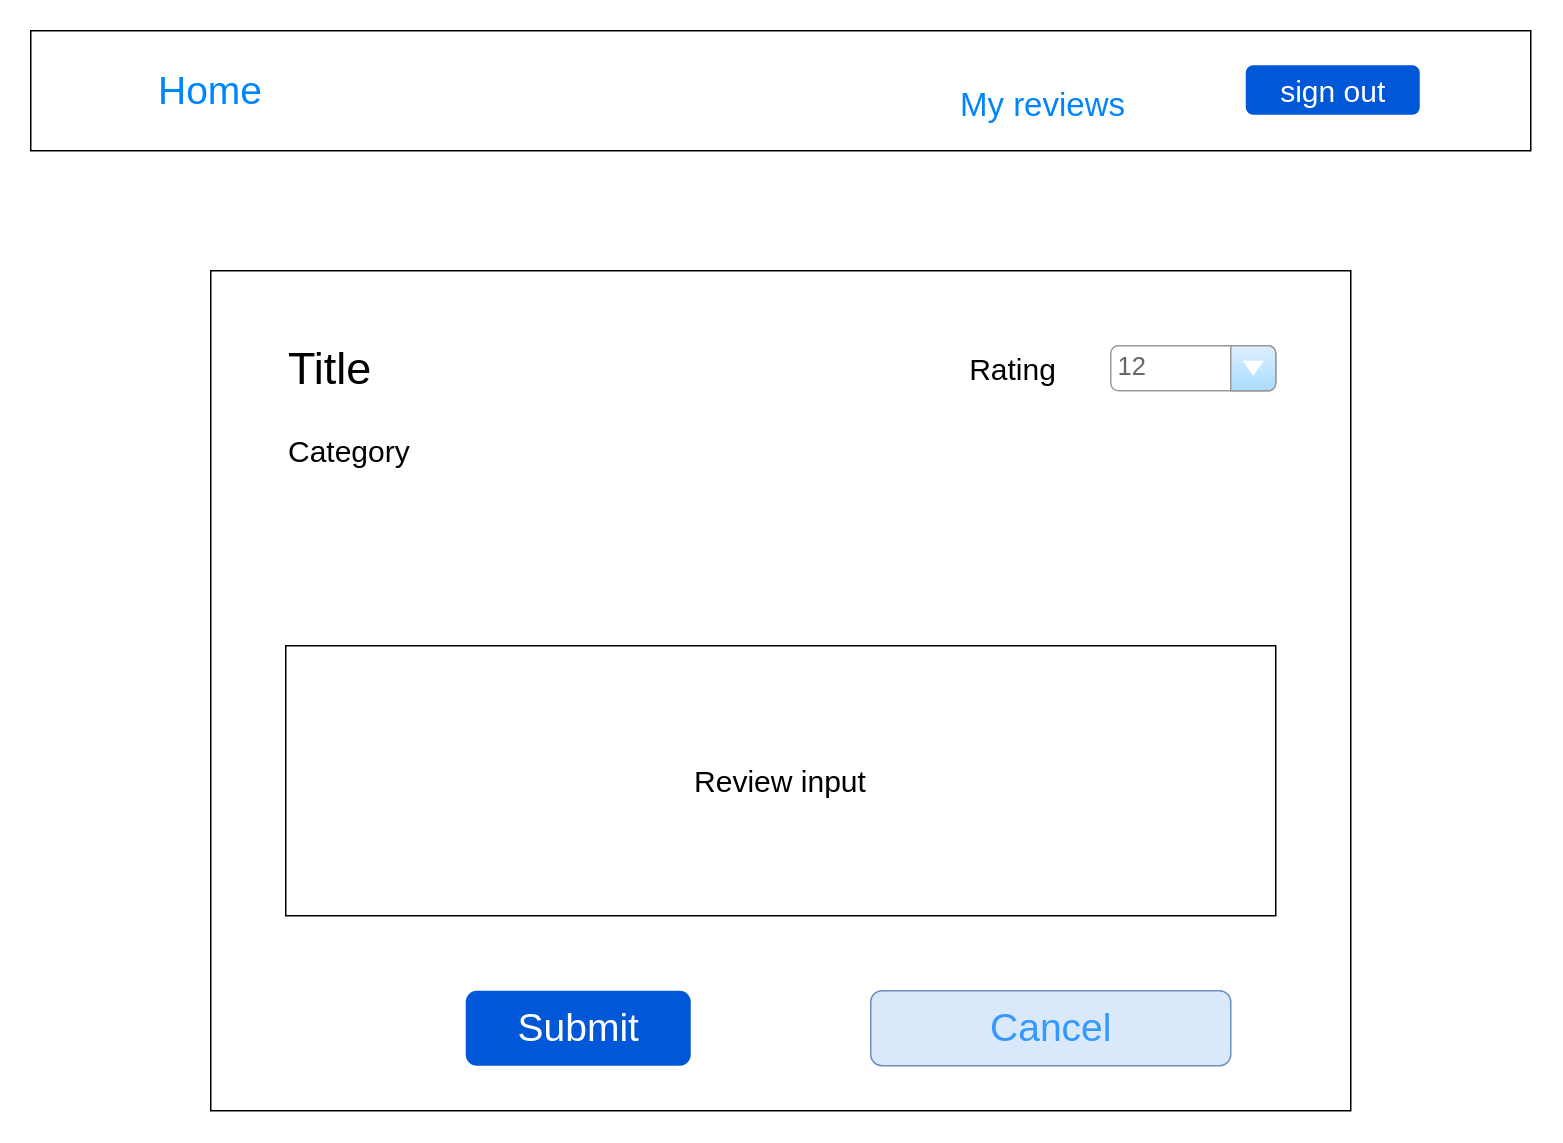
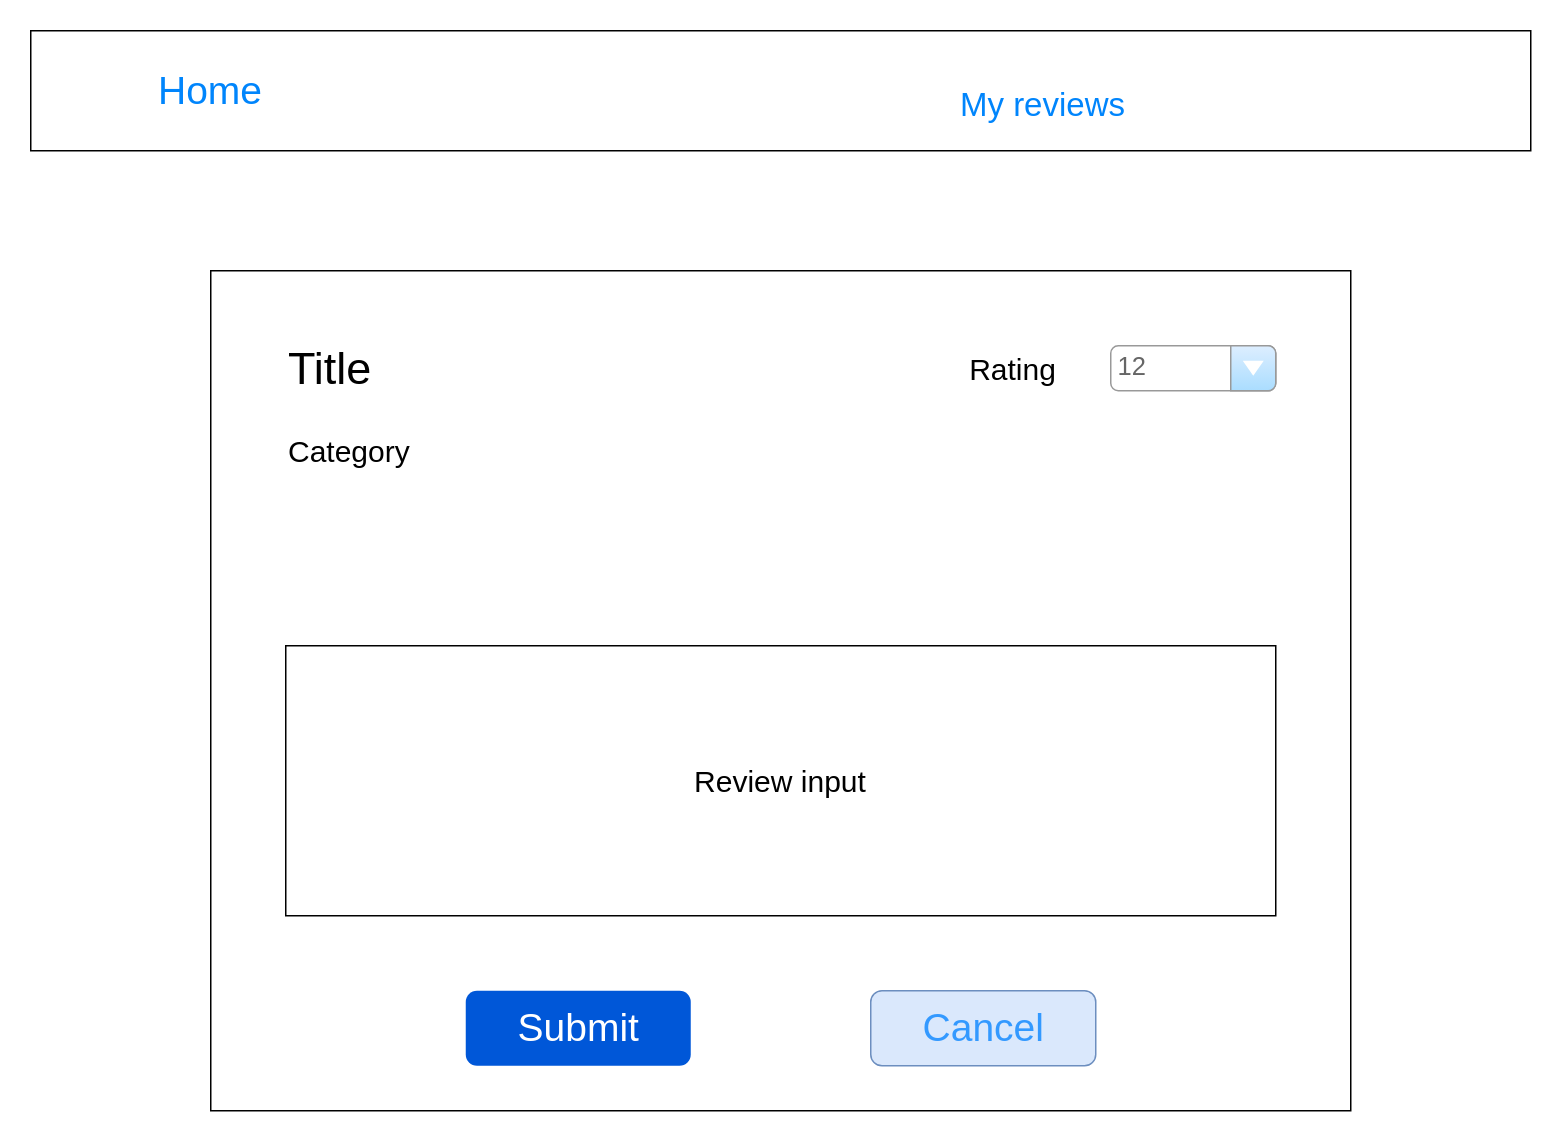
node "sign out": removed
node "Cancel": size 360x75 -> 225x75
